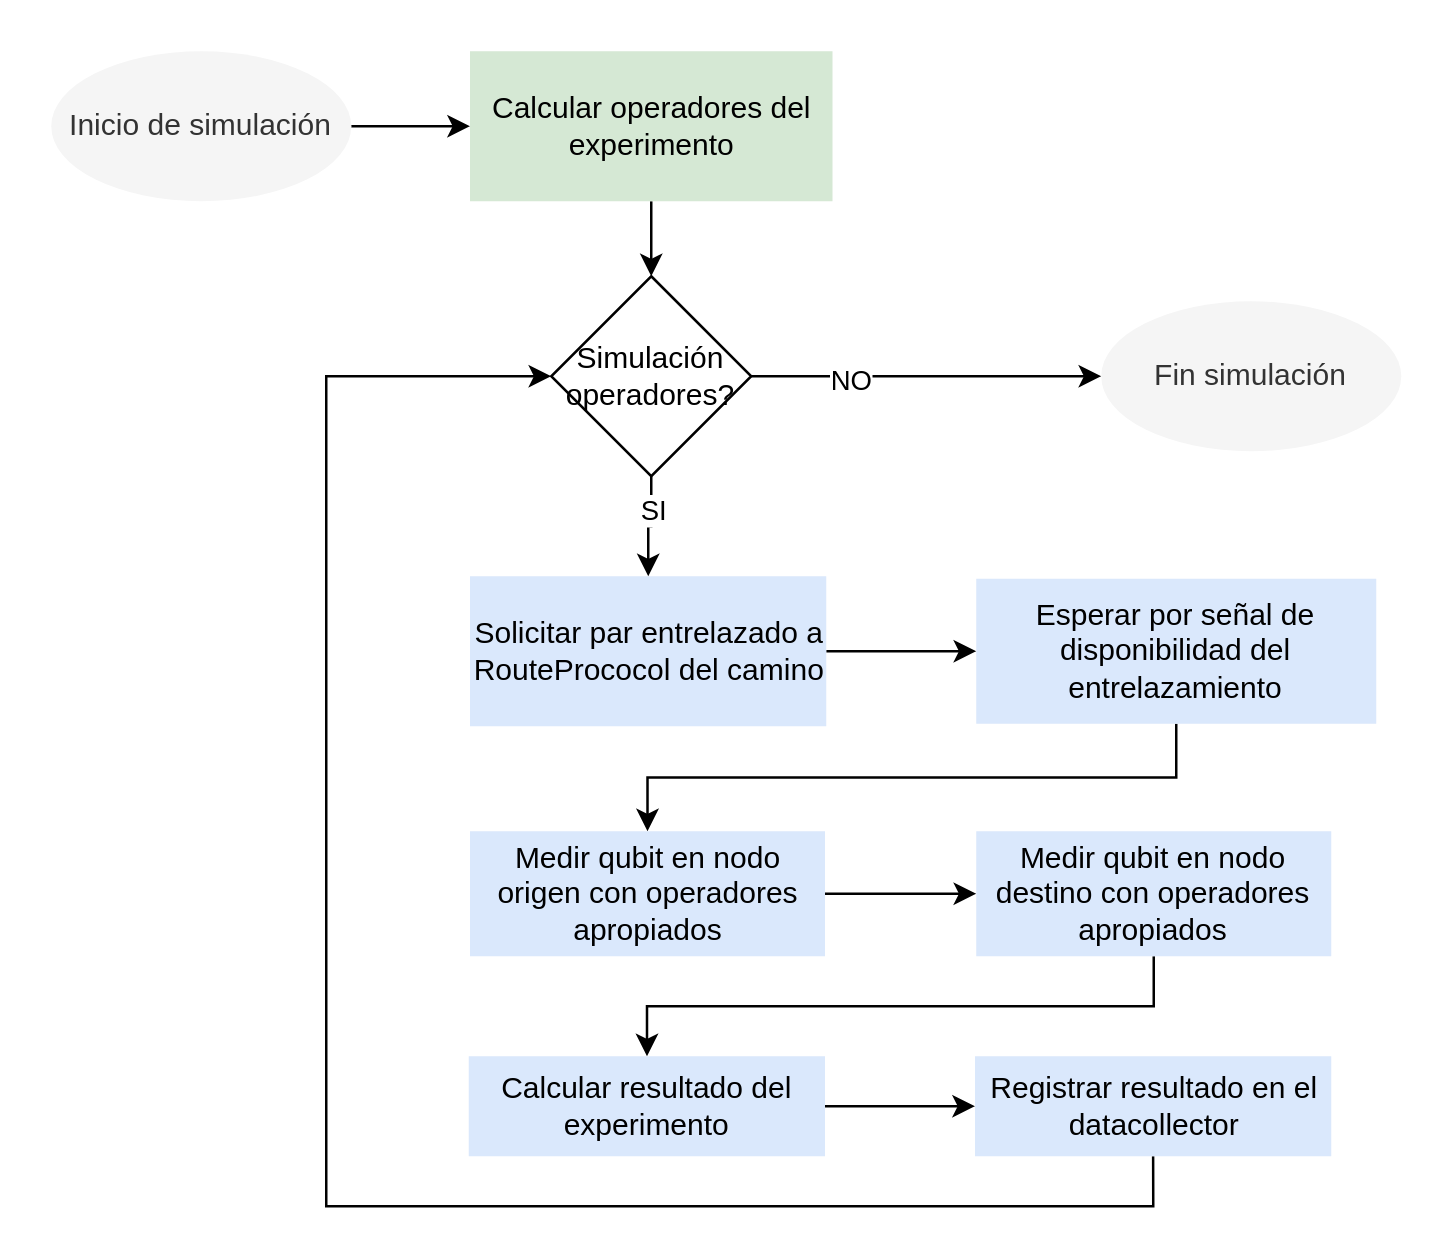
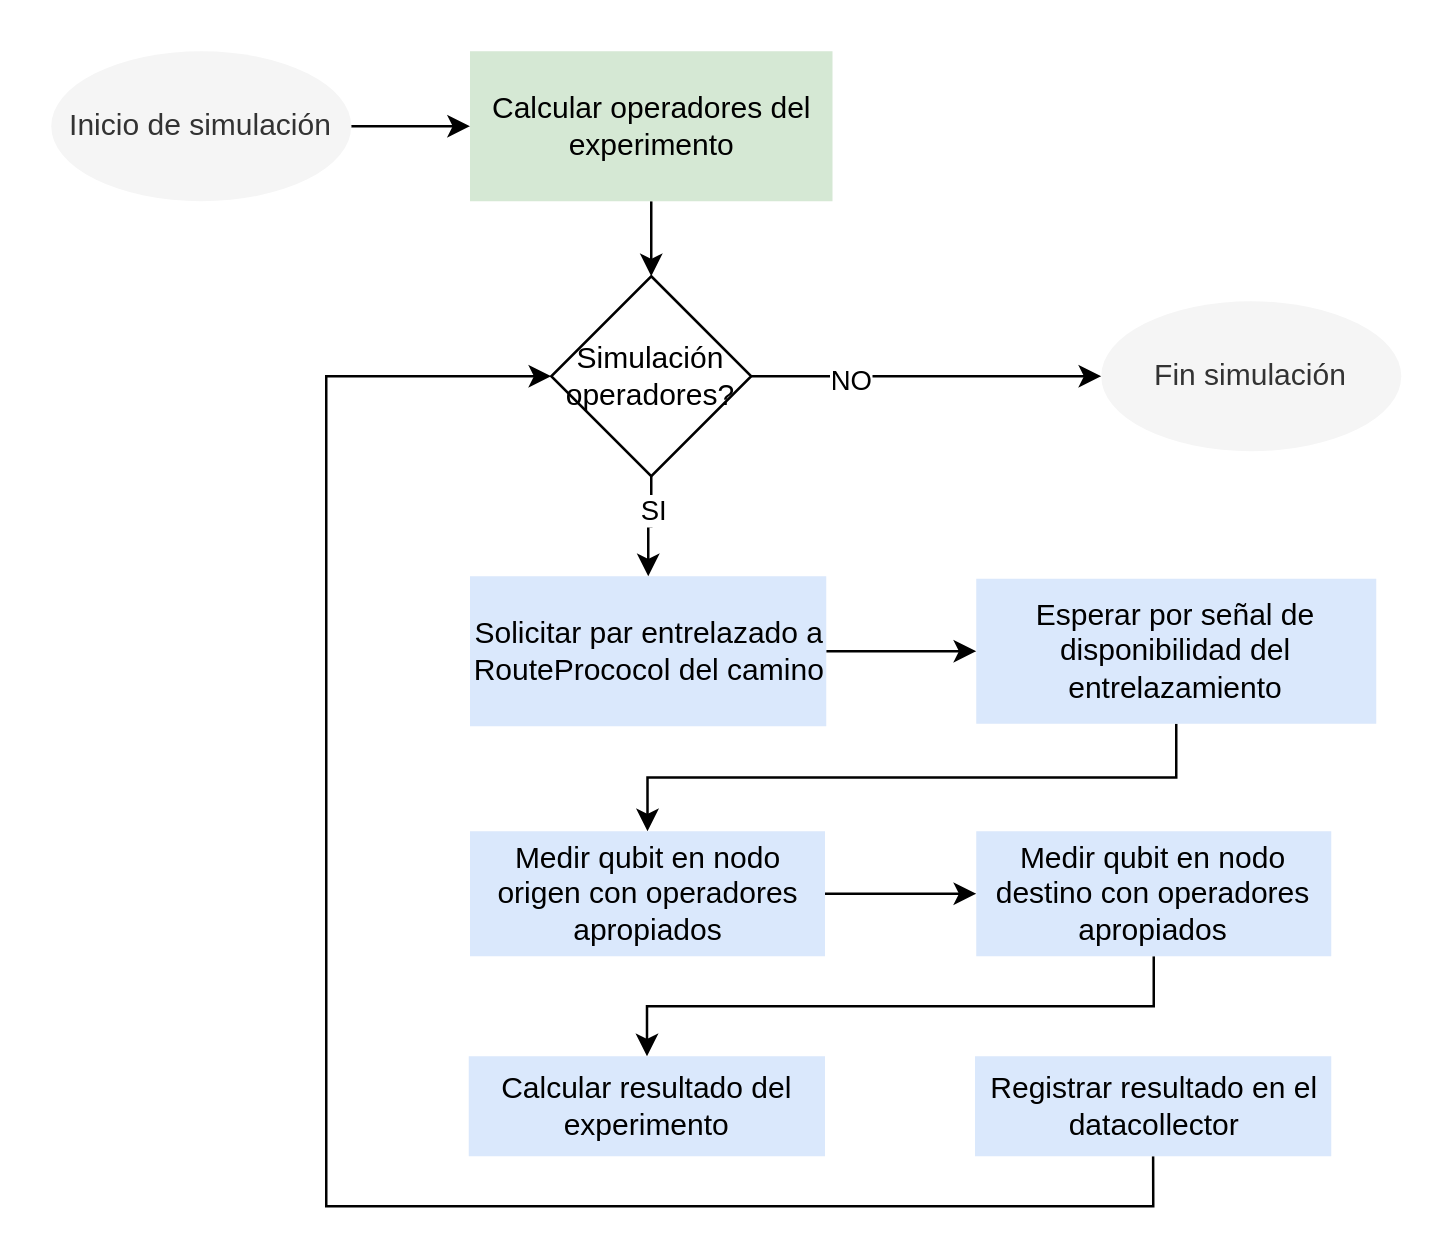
edge "Calcular resultado del experimento" -> "Registrar resultado en el datacollector": removed
